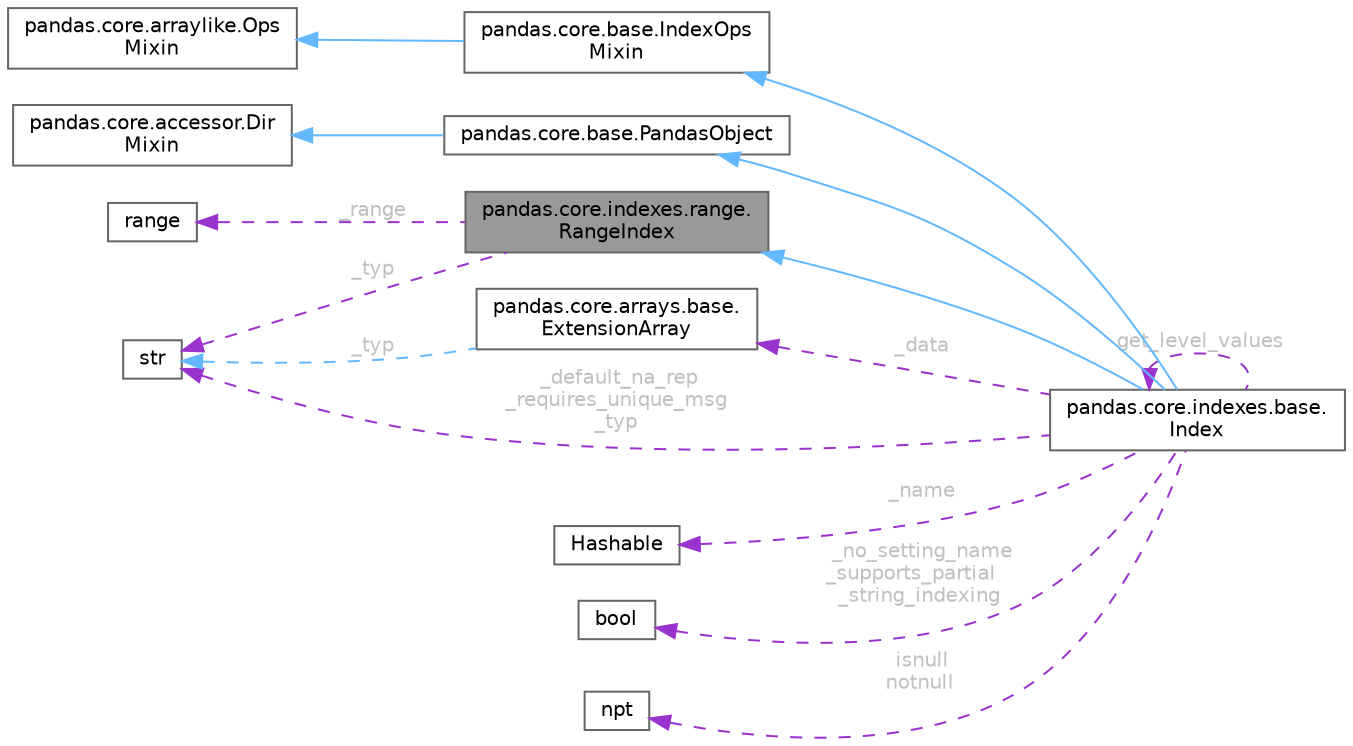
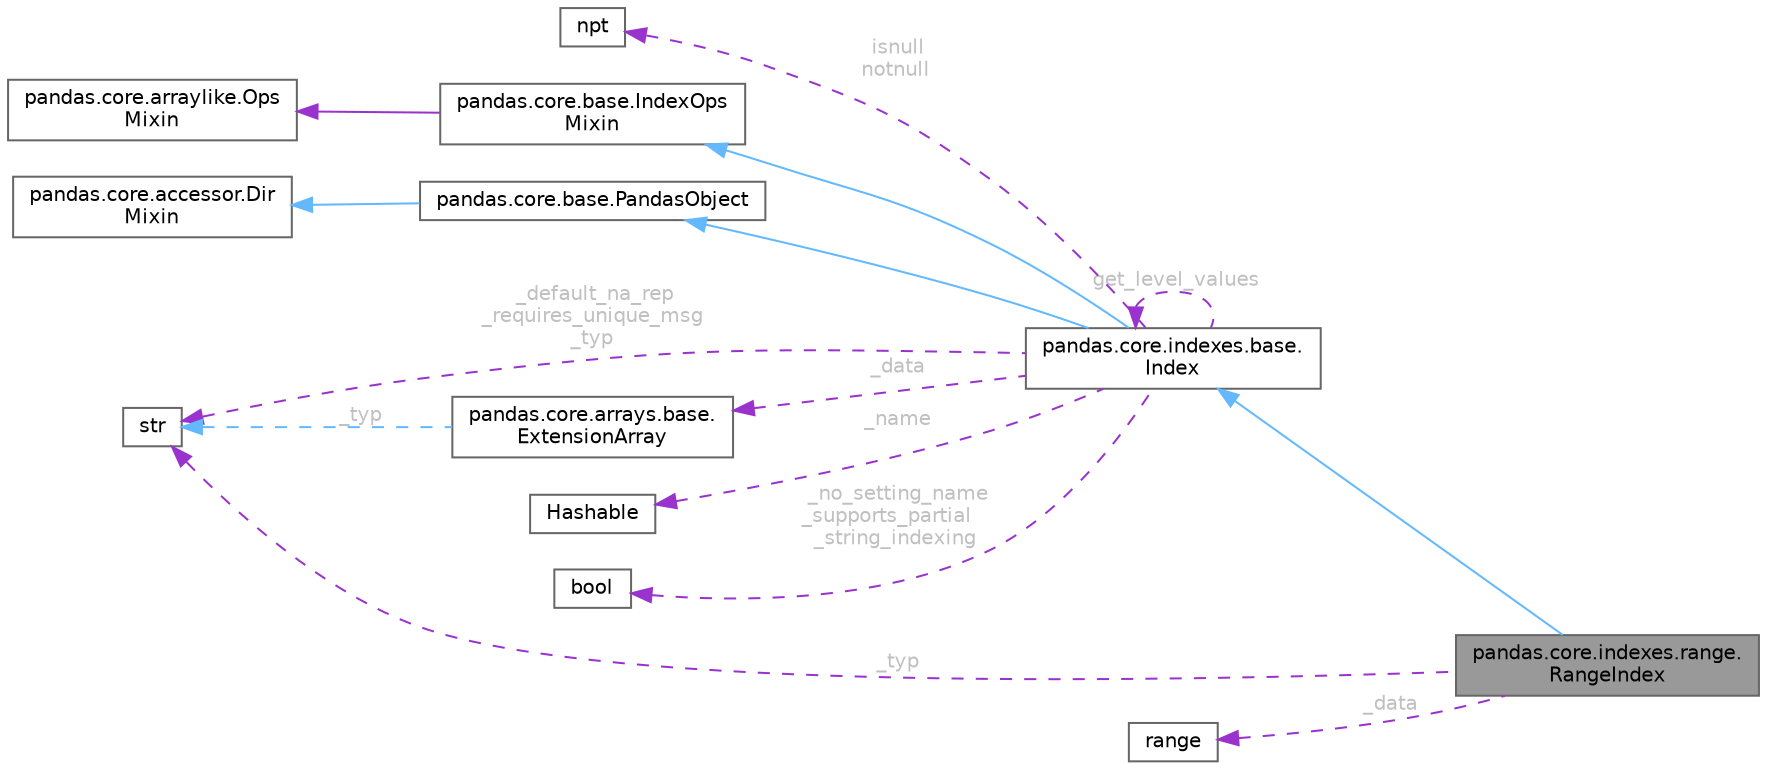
edge "pandas.core.base.IndexOps Mixin" -> "pandas.core.arraylike.Ops Mixin": color steelblue1 -> darkorchid3
edge "pandas.core.indexes.range. RangeIndex" -> "range": label " _range" -> " _data"
edge "pandas.core.indexes.base. Index" -> "pandas.core.indexes.range. RangeIndex": reversed
